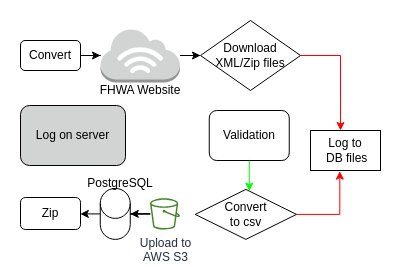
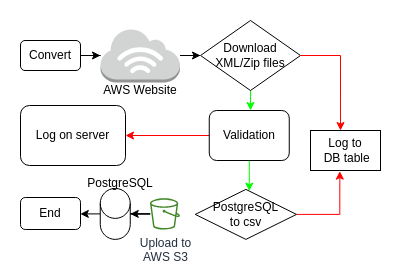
node "FHWA Website": label "FHWA Website" -> "AWS Website"
edge "Download XML/Zip files" -> "Validation": added
node "Log on server": fillcolor #d2d3d3 -> #ffffff
edge "Validation" -> "Log on server": added
node "Log to DB files": label "Log to DB files" -> "Log to DB table"
node "Zip": label "Zip" -> "End"
node "Convert to csv": label "Convert to csv" -> "PostgreSQL to csv"
